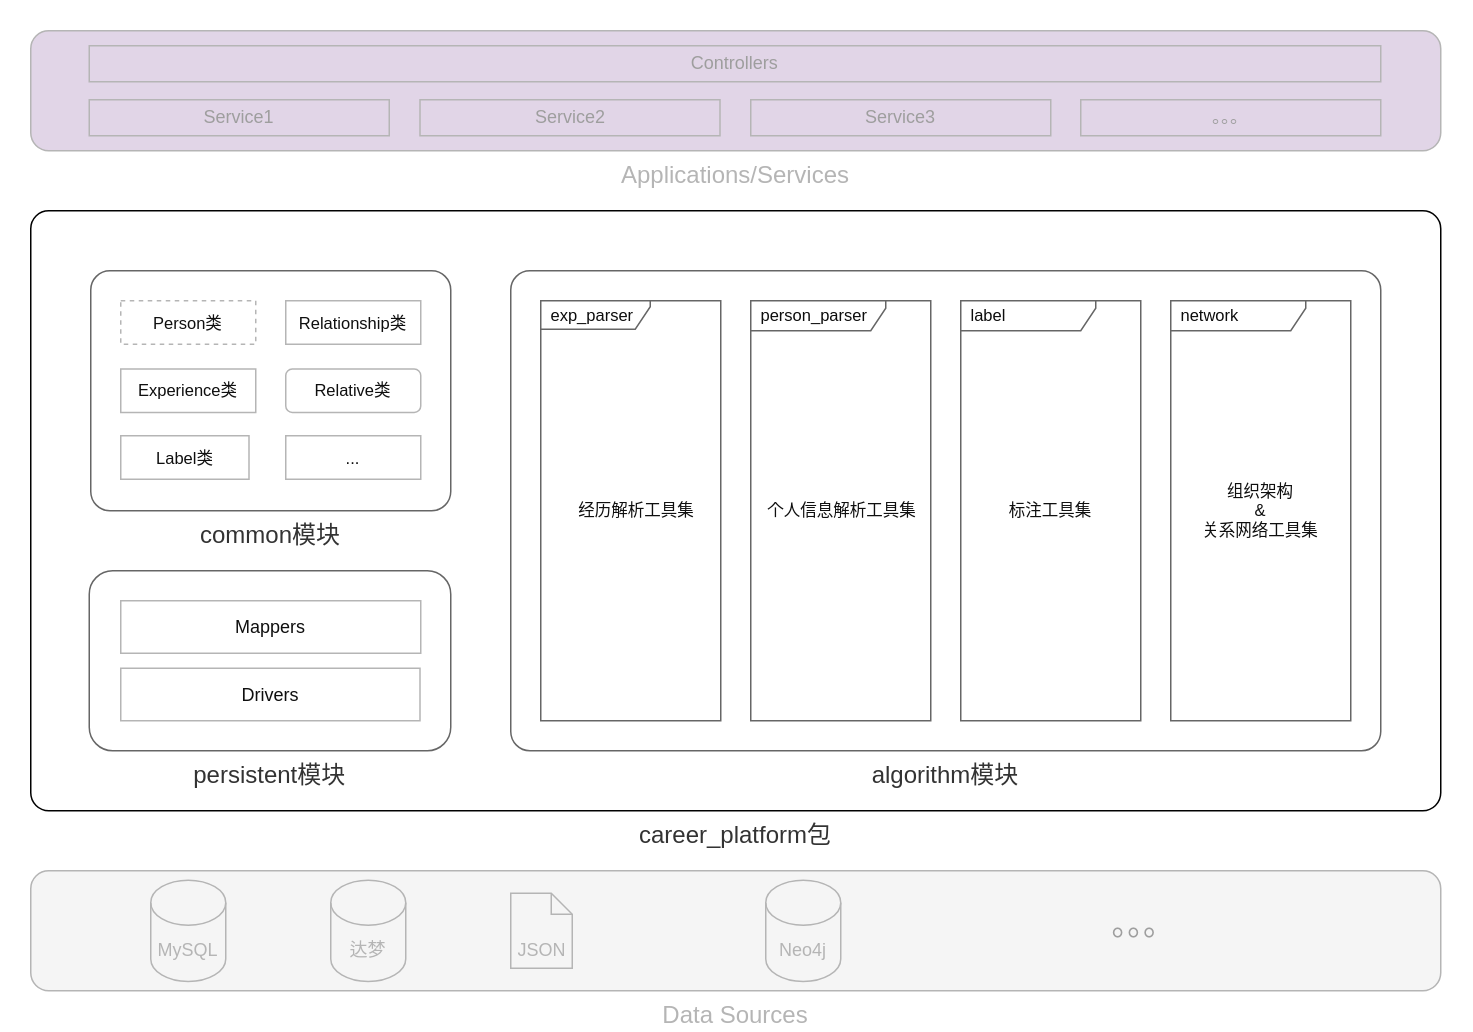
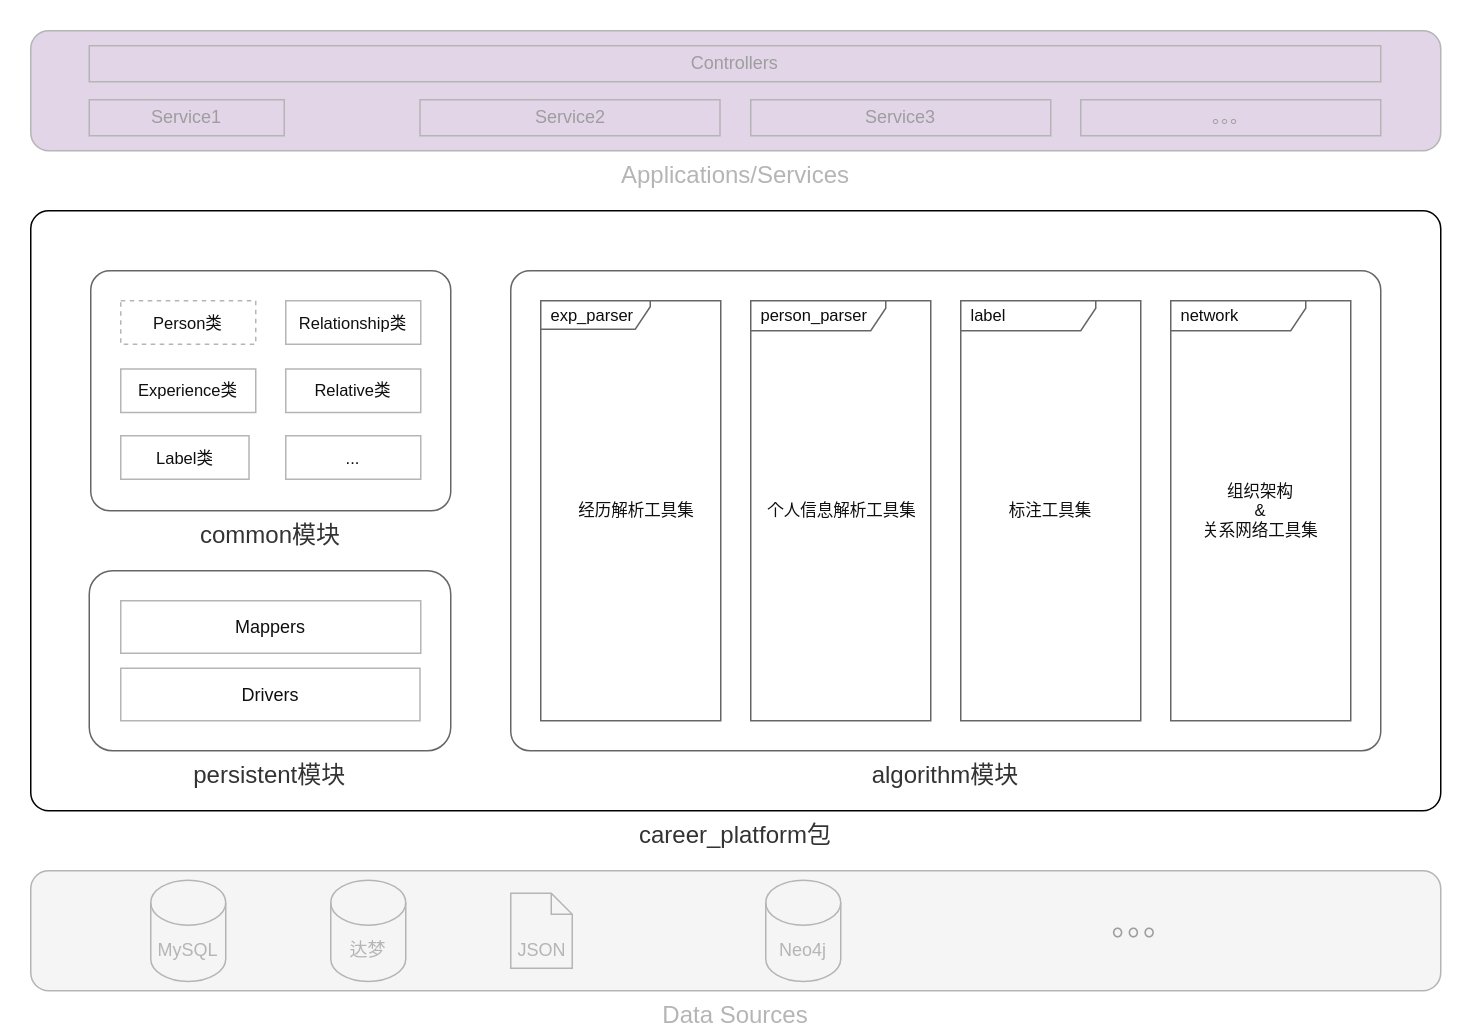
node "Service1": size 300x36 -> 195x36
node "Relative类": shape rounded rectangle -> rectangle
